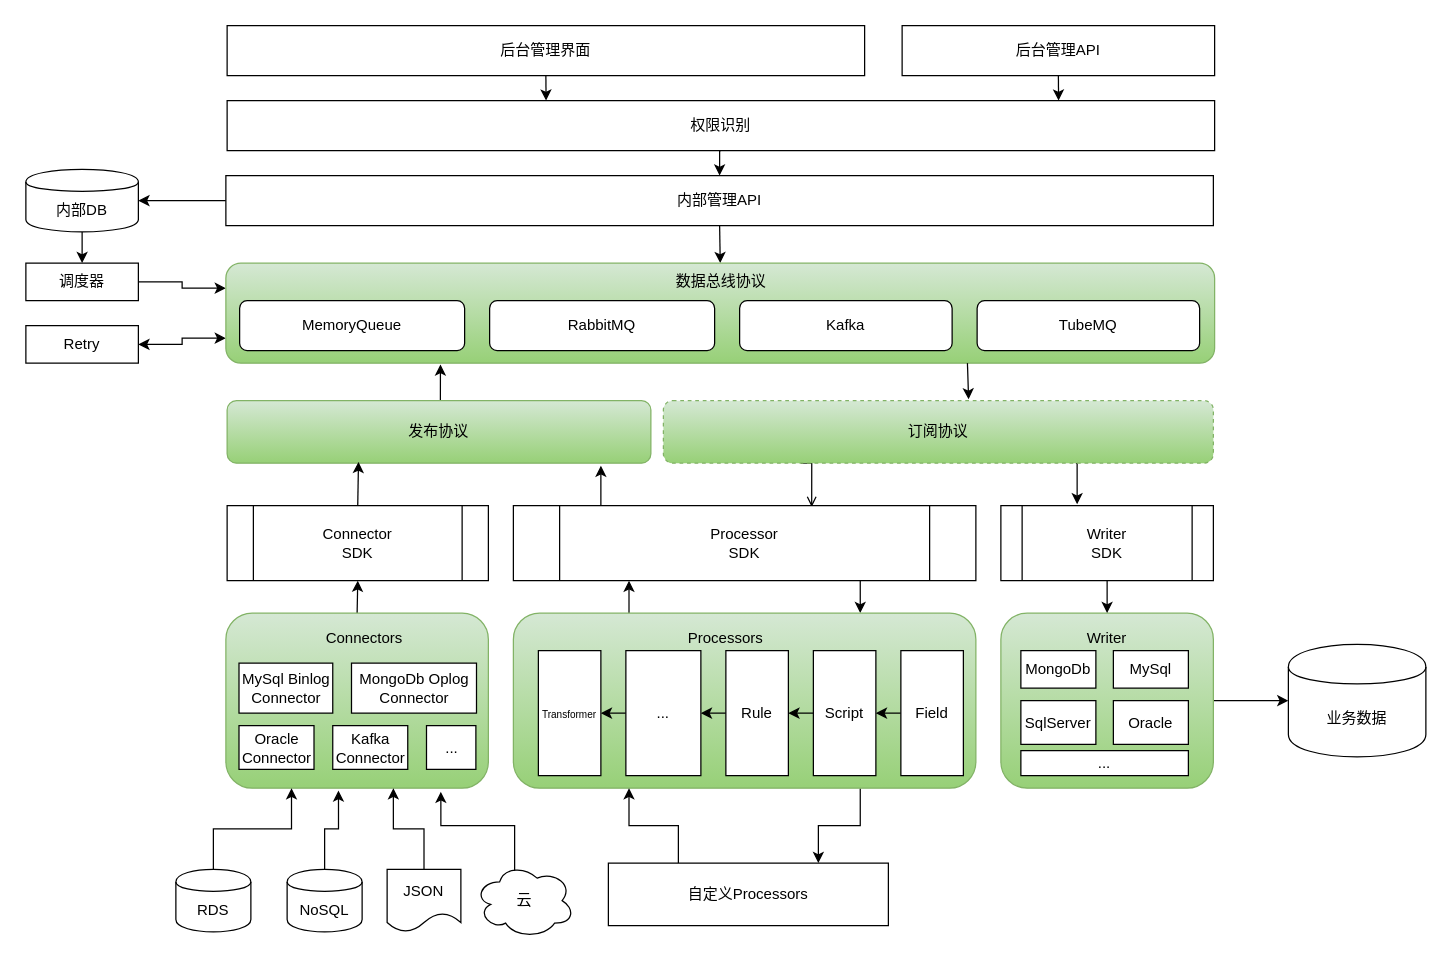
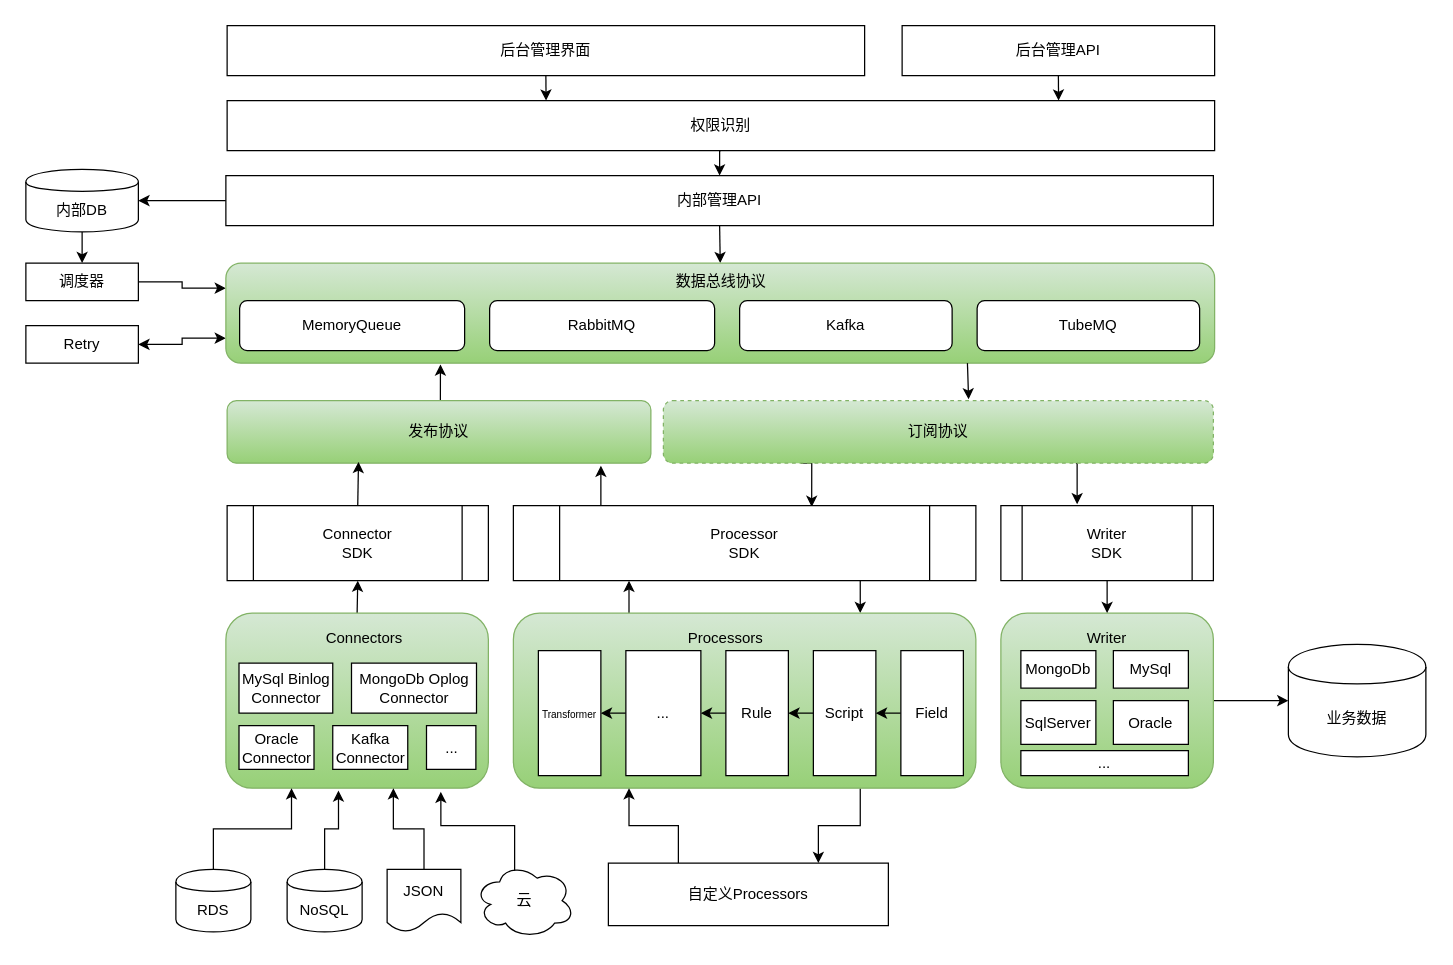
edge "订阅协议" -> "Processor SDK": arrowhead open -> classic
